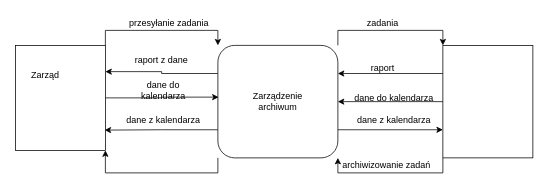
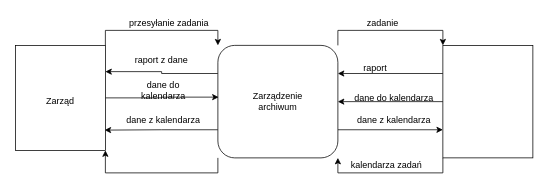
node "zadania": label "zadania" -> "zadanie"
node "raport": moved (383, 68) -> (375, 68)
node "Zarząd": moved (45, 75) -> (60, 102)
node "archiwizowanie zadań": label "archiwizowanie zadań" -> "kalendarza zadań"
